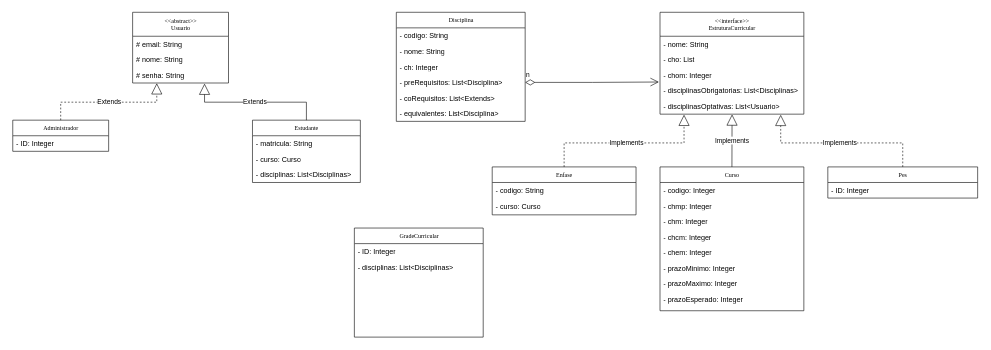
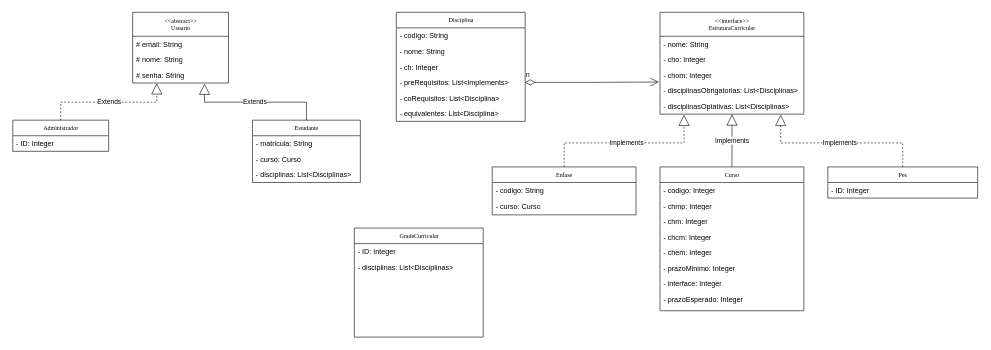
node "- cho: List": label "- cho: List" -> "- cho: Integer"
node "- preRequisitos: List<Disciplina>": label "- preRequisitos: List<Disciplina>" -> "- preRequisitos: List<Implements>"
node "- coRequisitos: List<Extends>": label "- coRequisitos: List<Extends>" -> "- coRequisitos: List<Disciplina>"
node "- disciplinasOptativas: List<Usuario>": label "- disciplinasOptativas: List<Usuario>" -> "- disciplinasOptativas: List<Disciplinas>"
node "- prazoMaximo: Integer": label "- prazoMaximo: Integer" -> "- interface: Integer"
